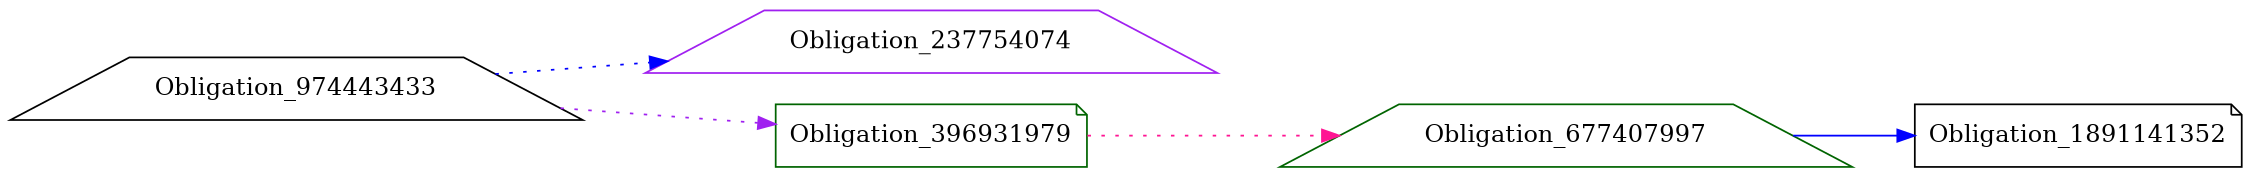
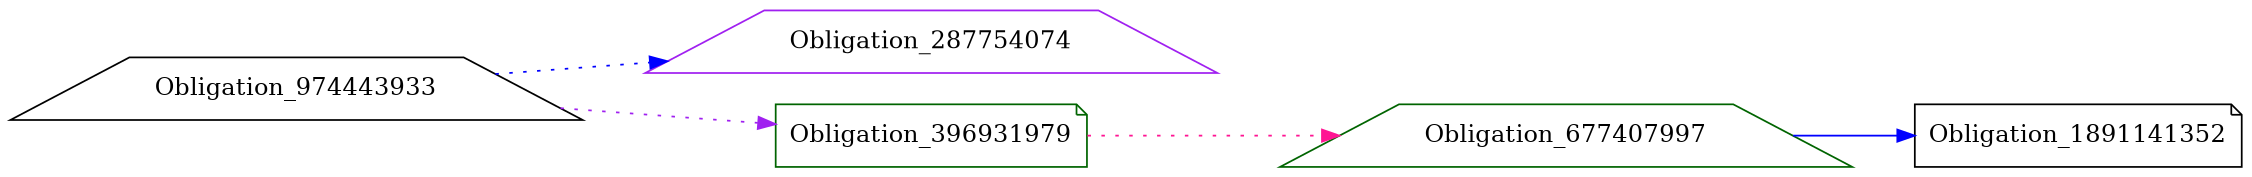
node "Obligation_237754074": label "Obligation_237754074" -> "Obligation_287754074"
node "Obligation_974443433": label "Obligation_974443433" -> "Obligation_974443933"
